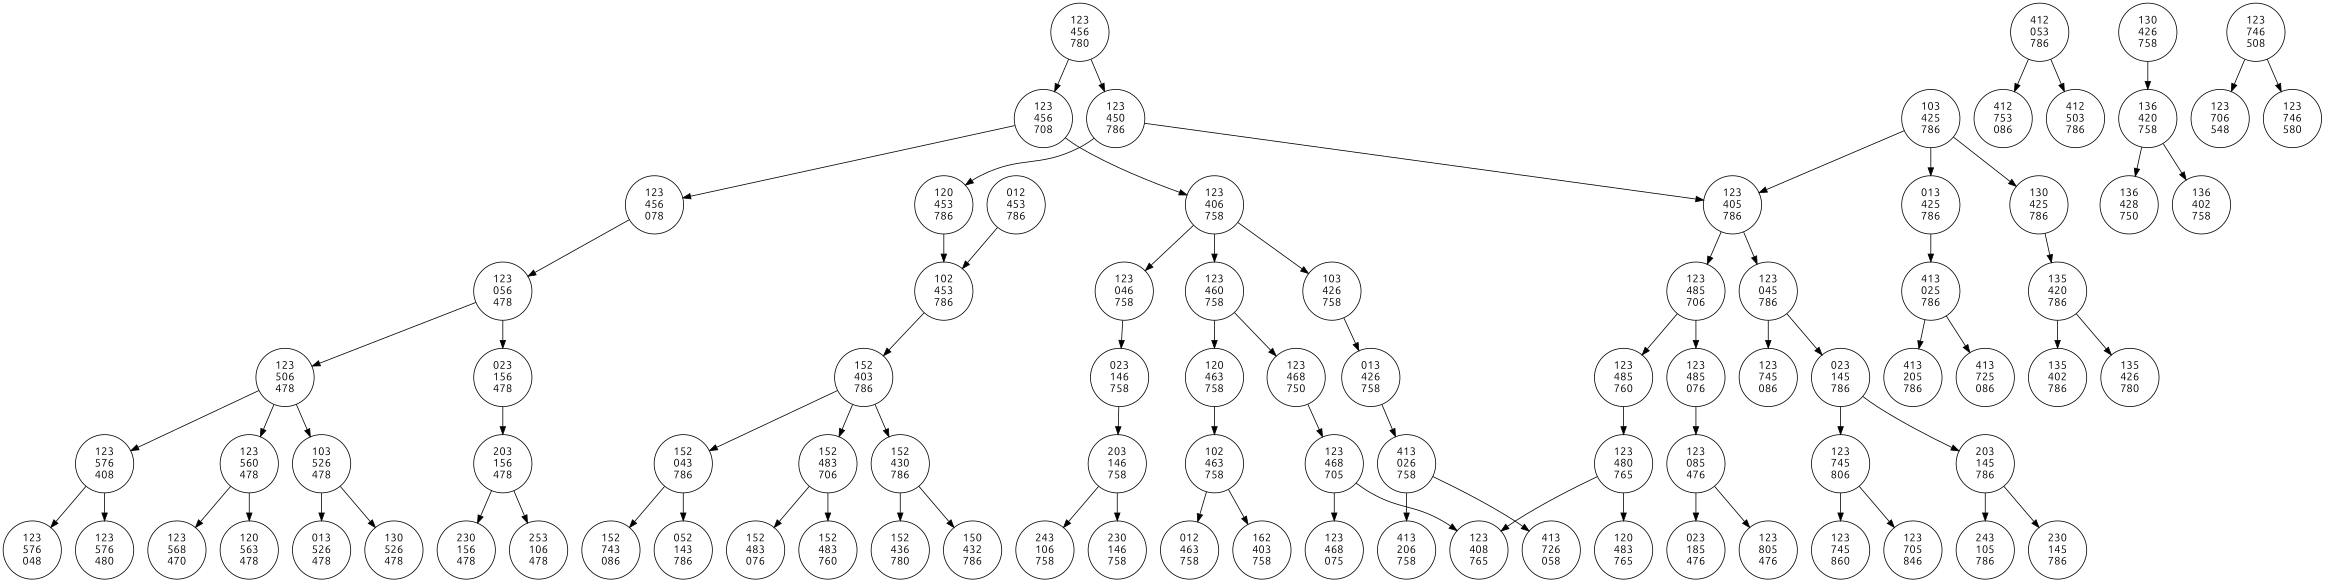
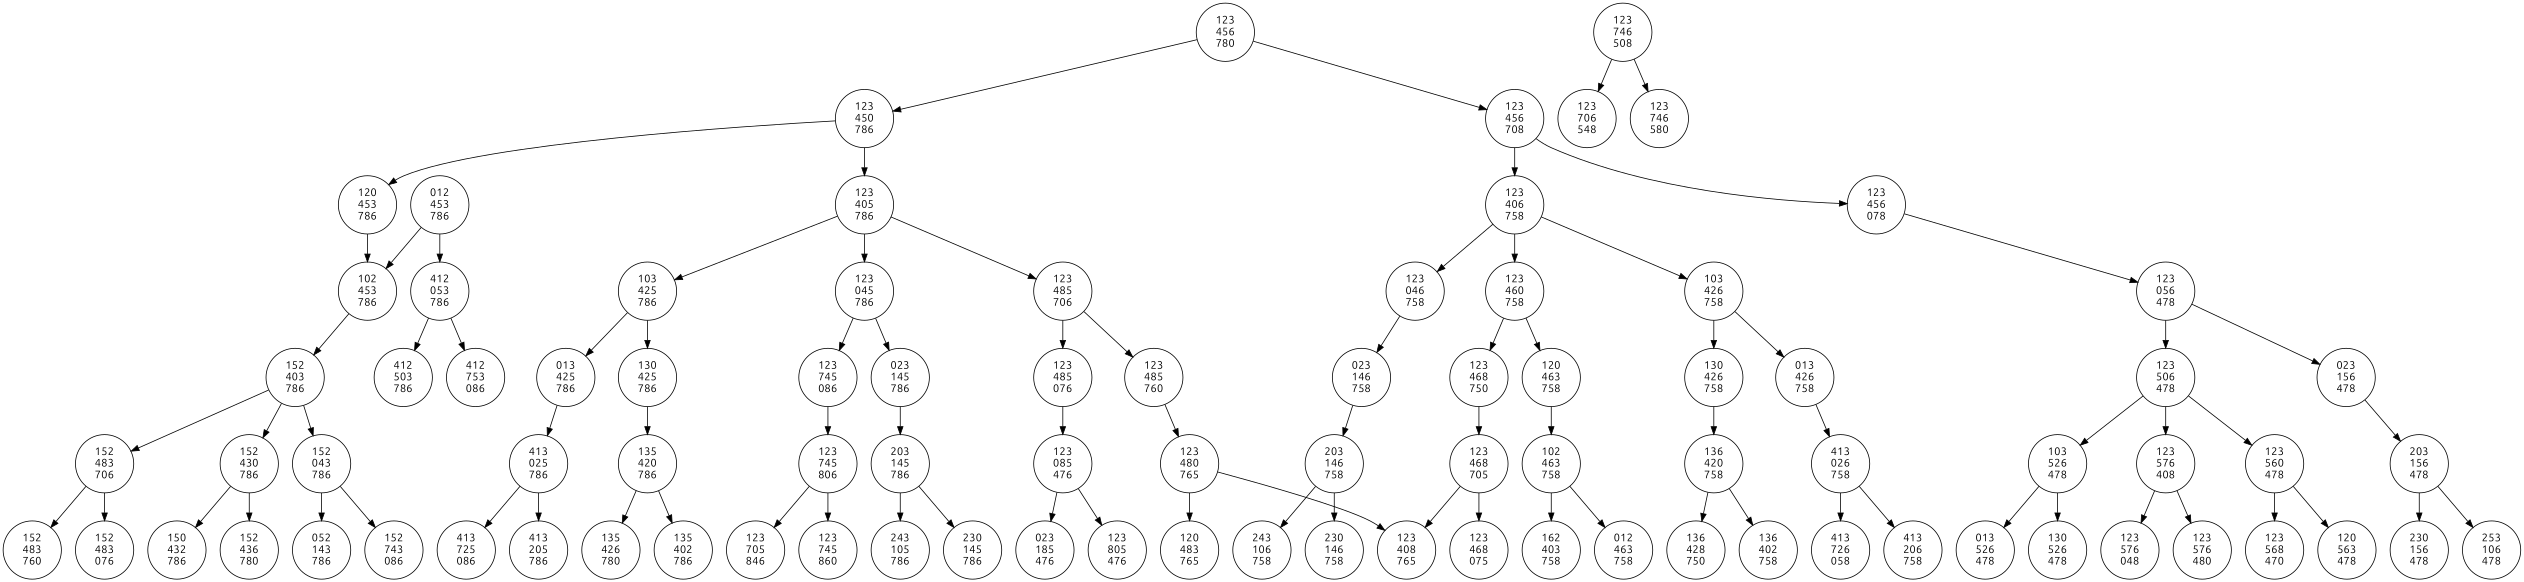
edge "103 425 786" -> "123 405 786": reversed
edge "012 453 786" -> "412 053 786": added
edge "103 426 758" -> "130 426 758": added
edge "023 145 786" -> "123 745 806": now "123 745 086" -> "123 745 806"
